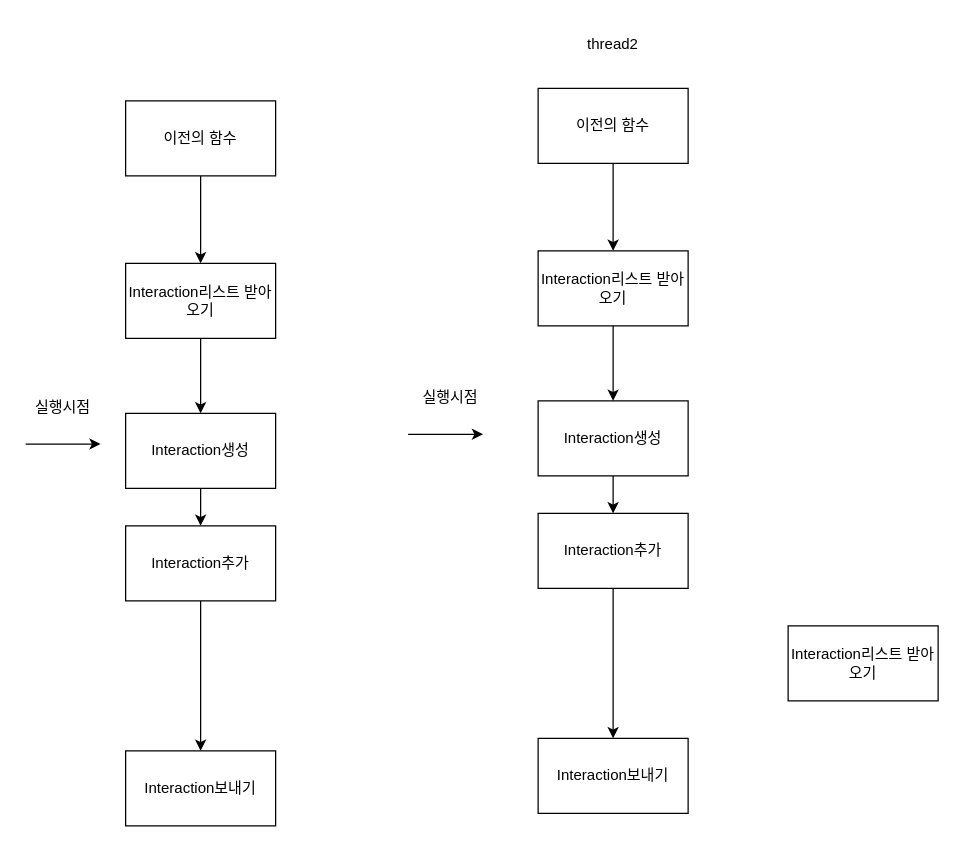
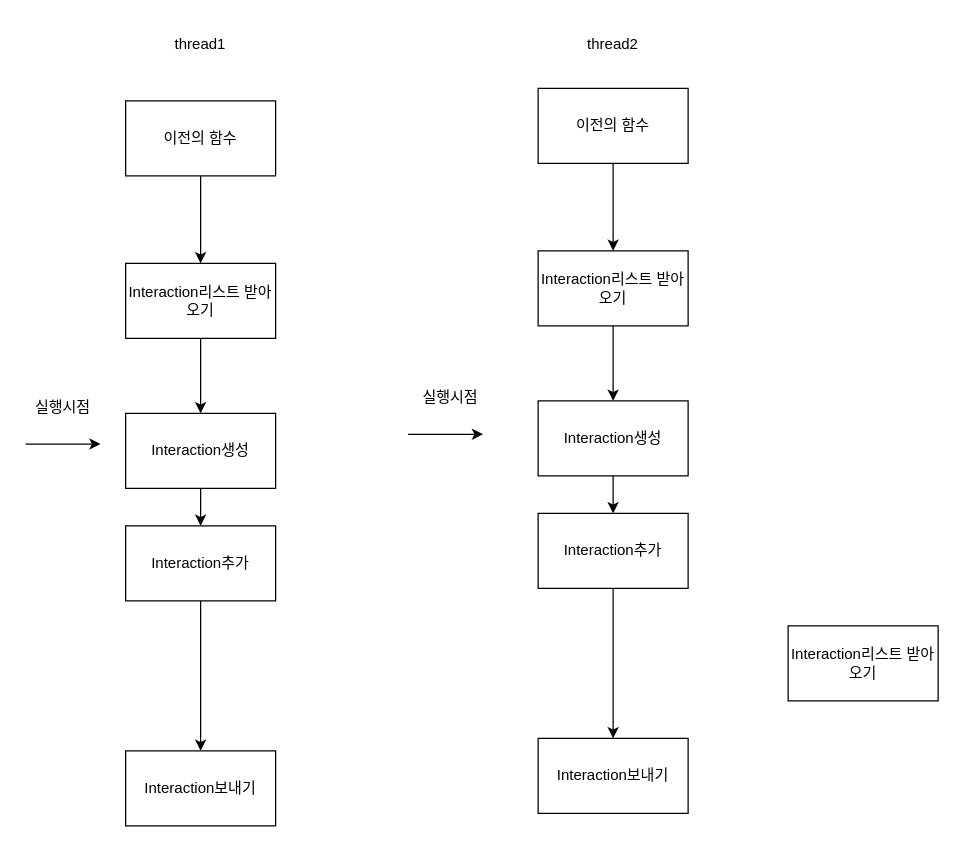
node "thread1": added
